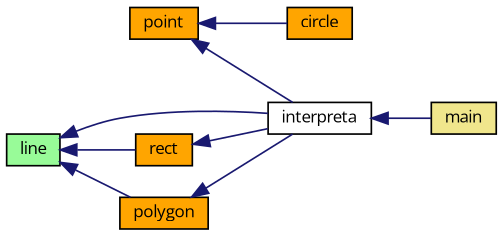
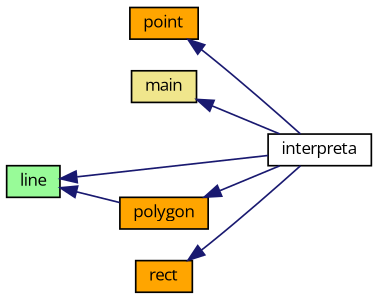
node "circle": removed
edge "main" -> "interpreta": reversed
edge "rect" -> "line": removed
